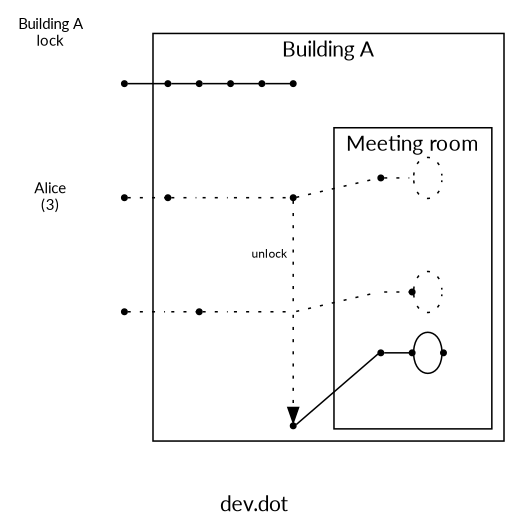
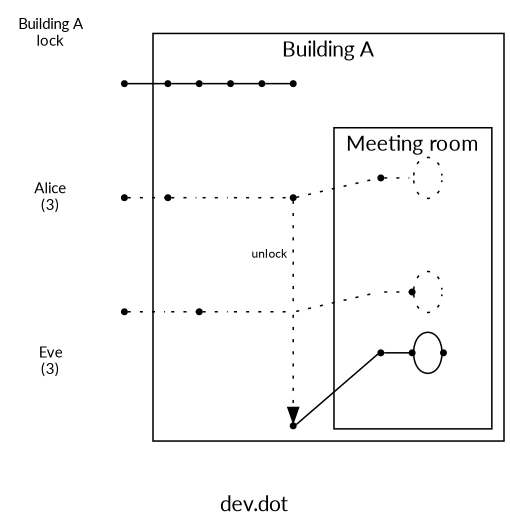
node "Eve (3)": added
